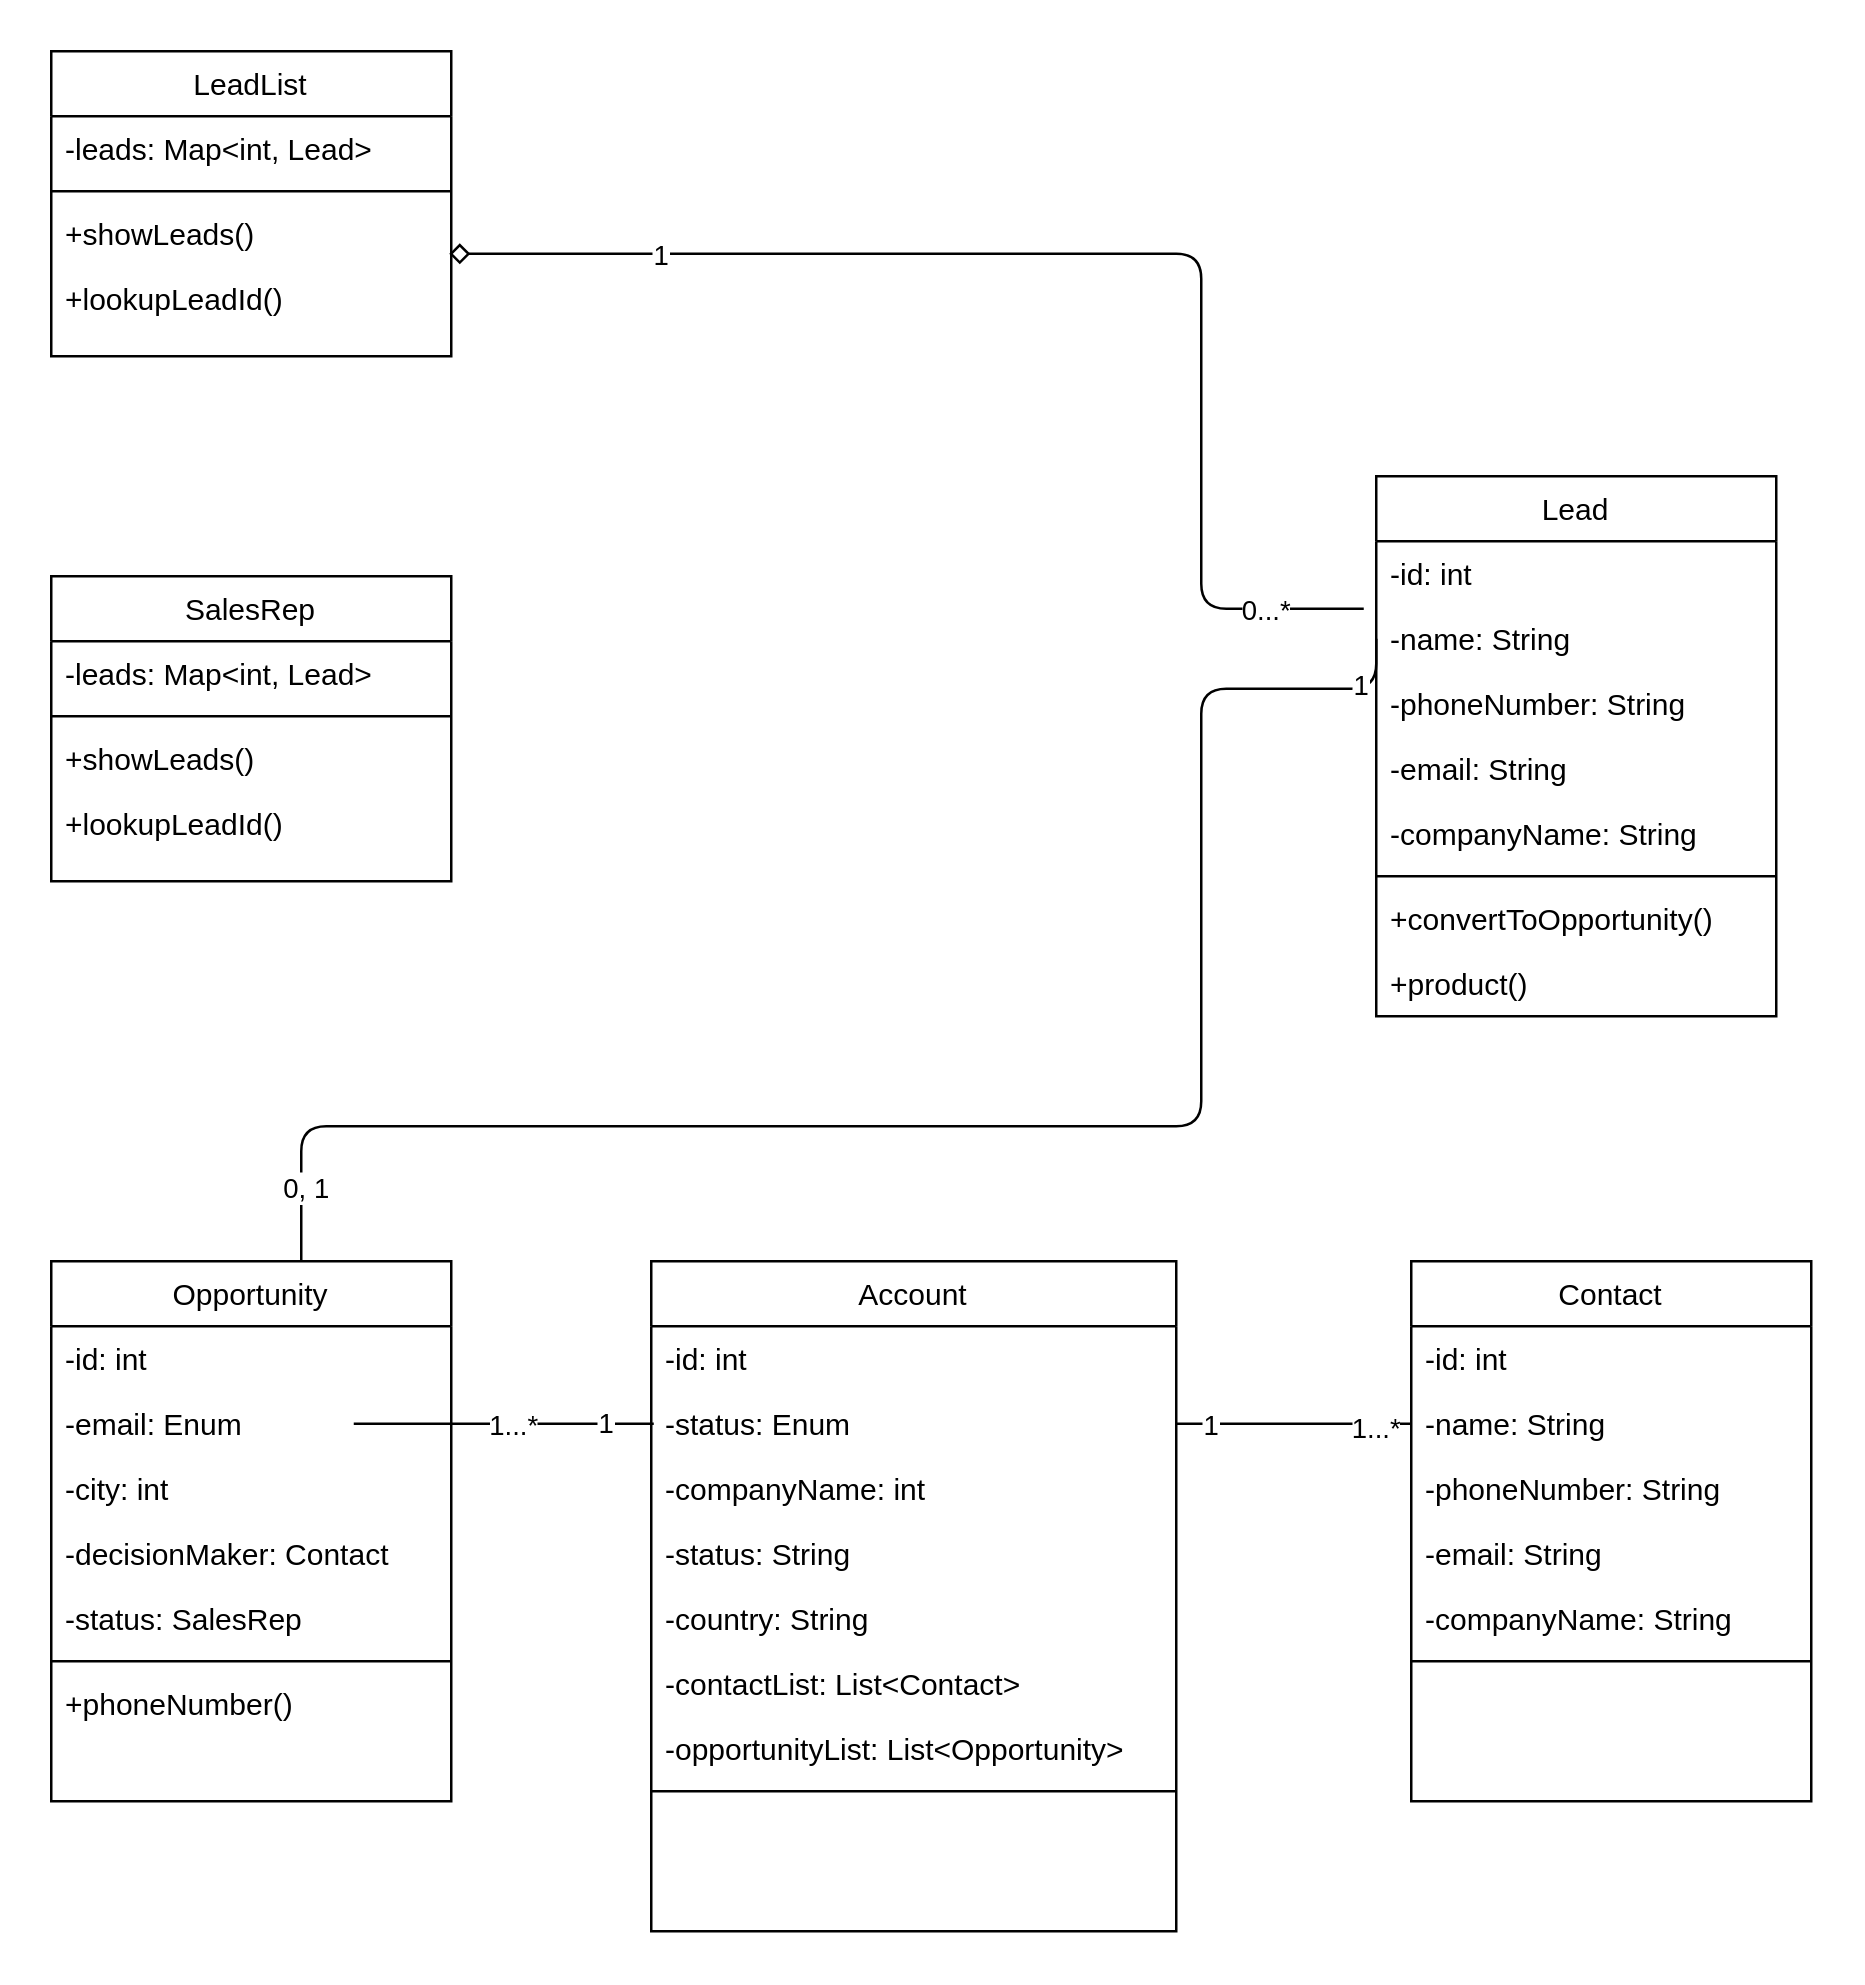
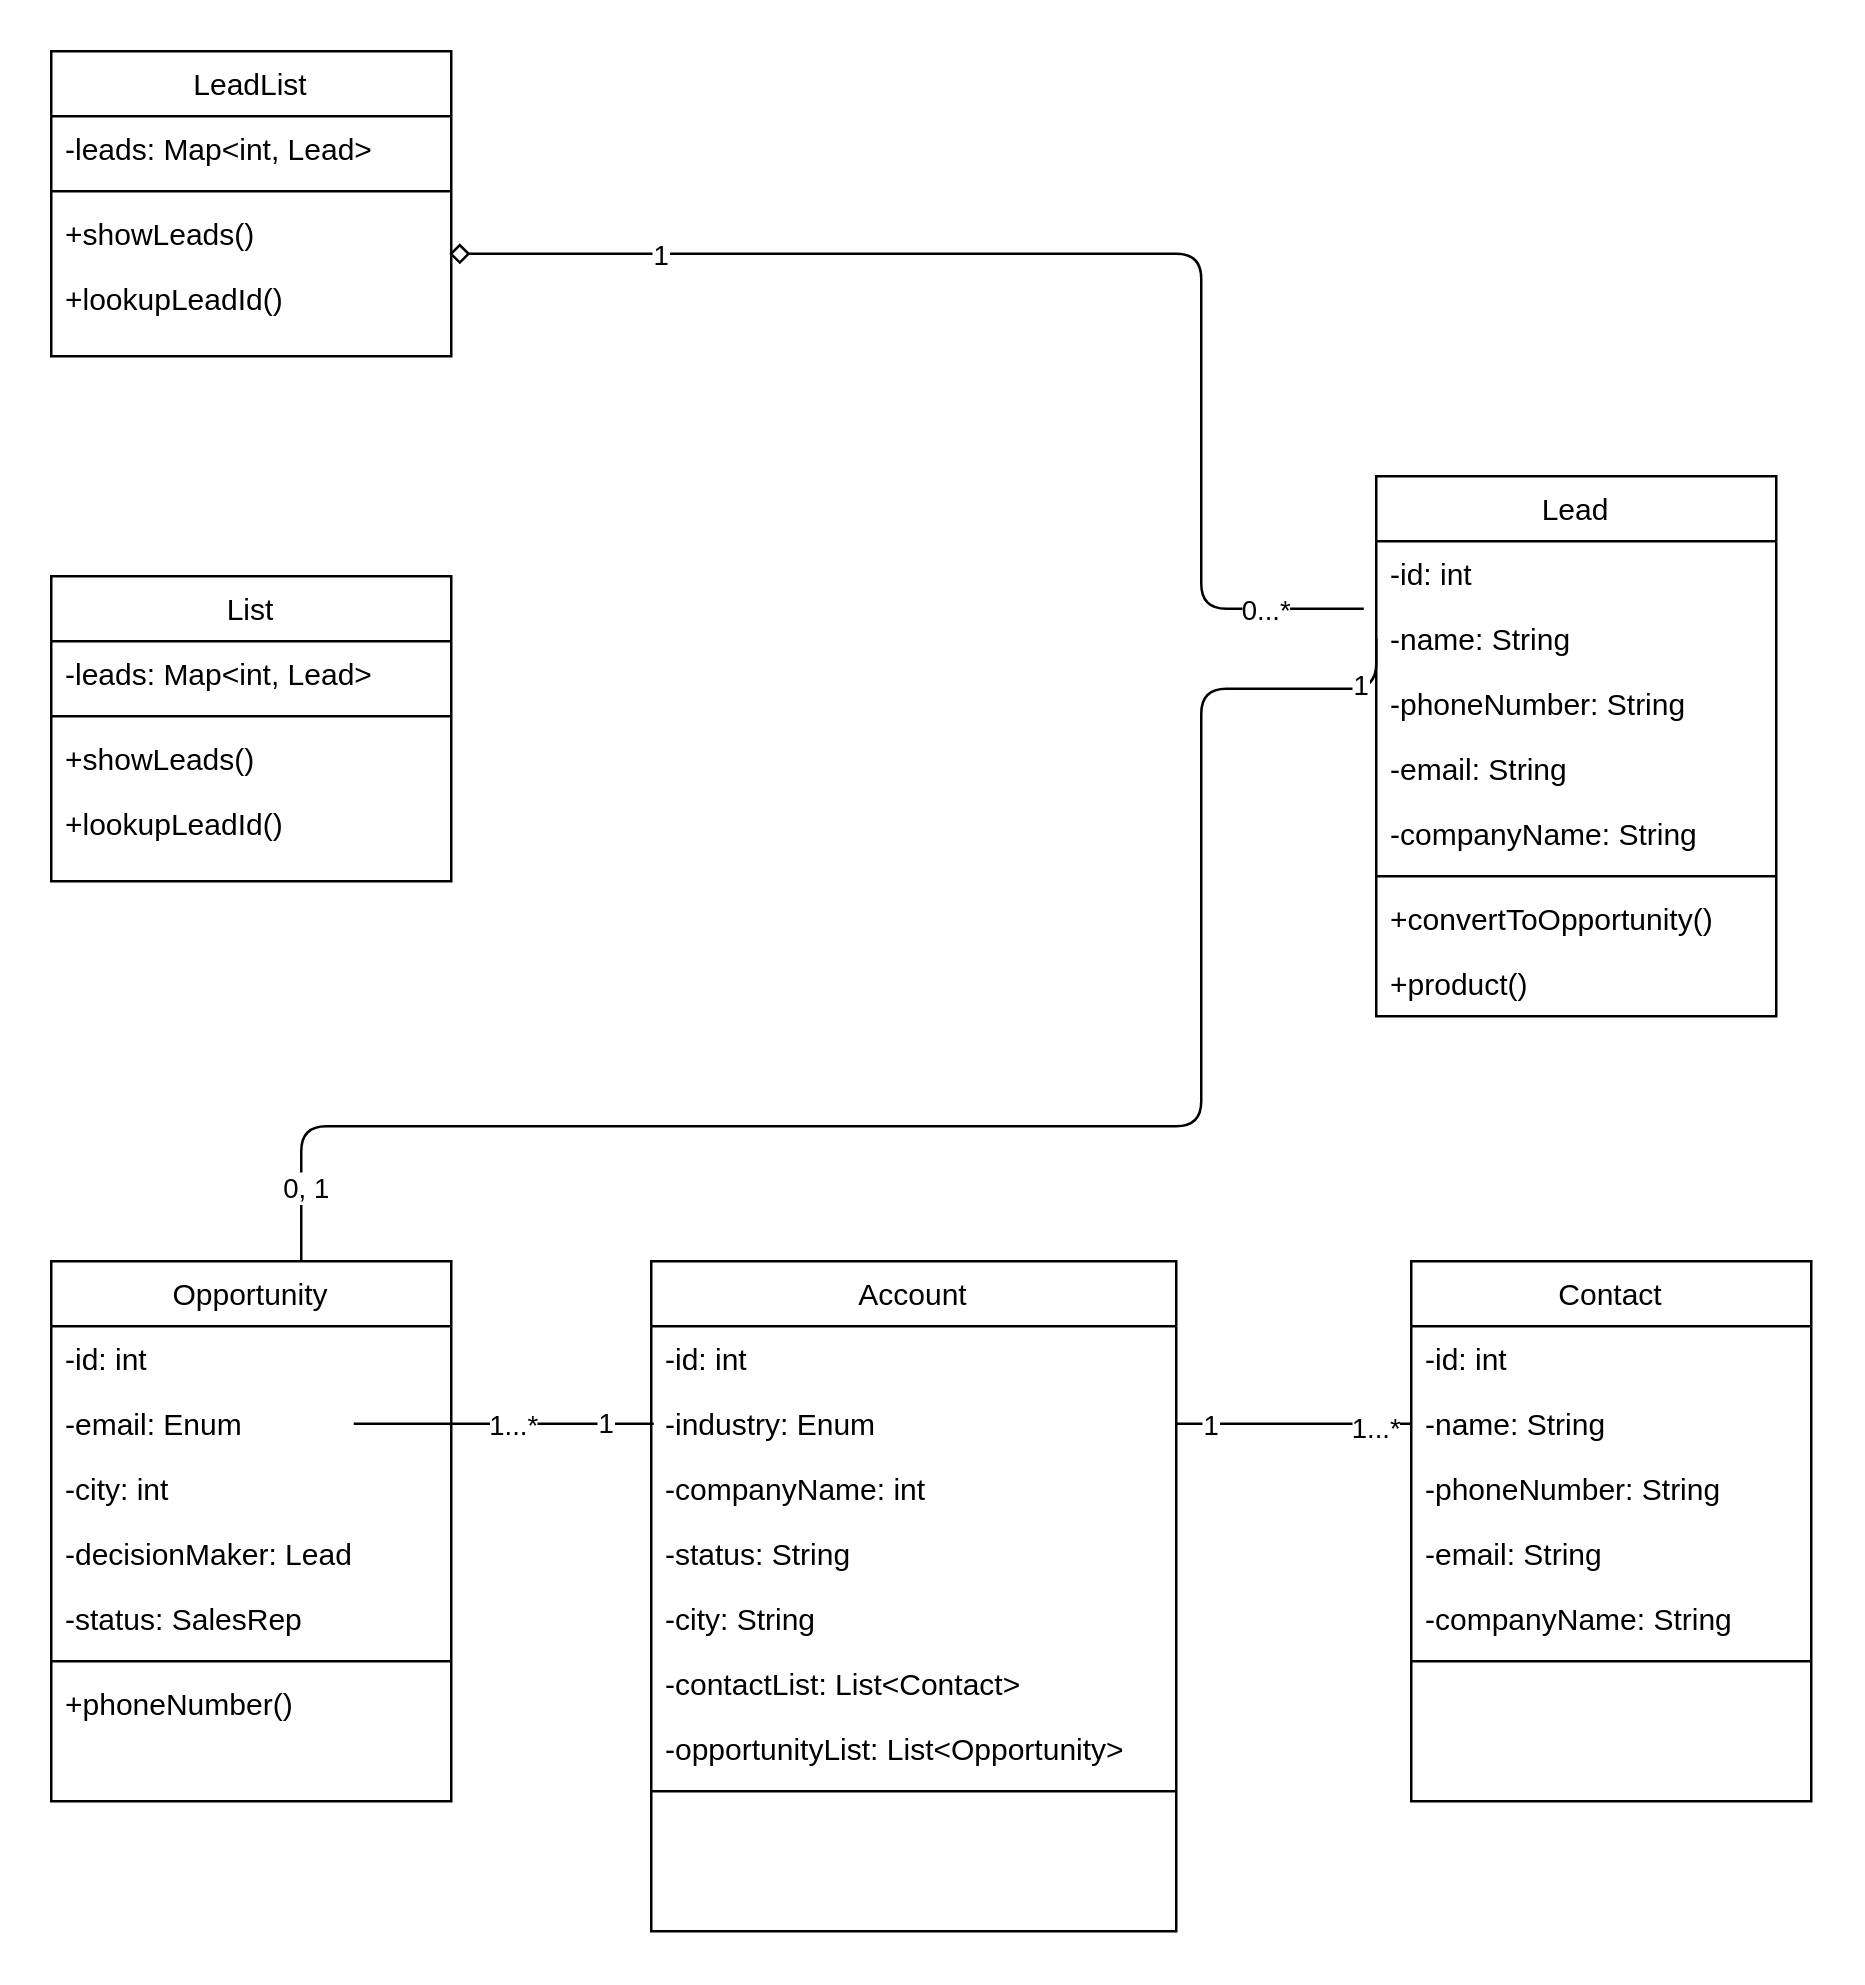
node "SalesRep": label "SalesRep" -> "List"
node "-status: Enum": label "-status: Enum" -> "-industry: Enum"
node "-decisionMaker: Contact": label "-decisionMaker: Contact" -> "-decisionMaker: Lead"
node "-country: String": label "-country: String" -> "-city: String"
